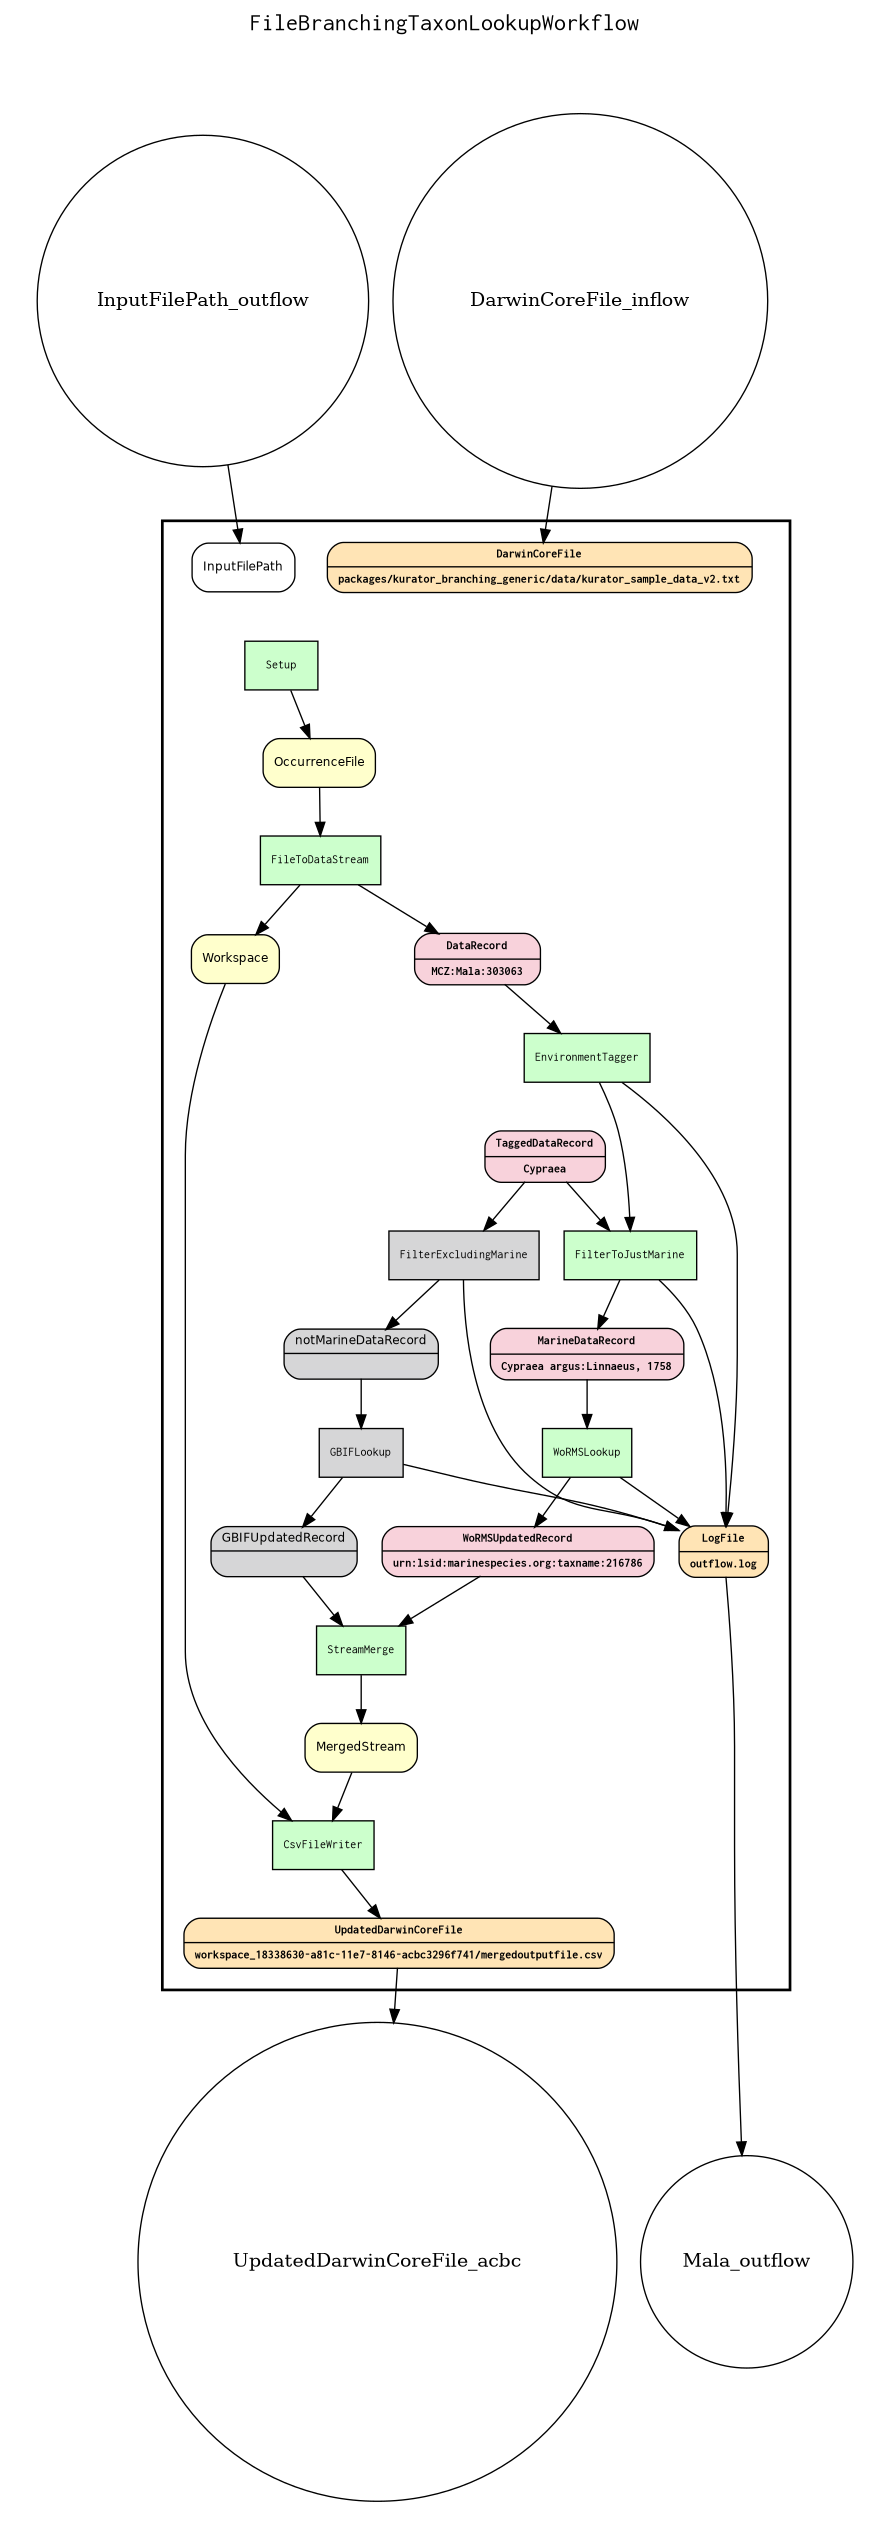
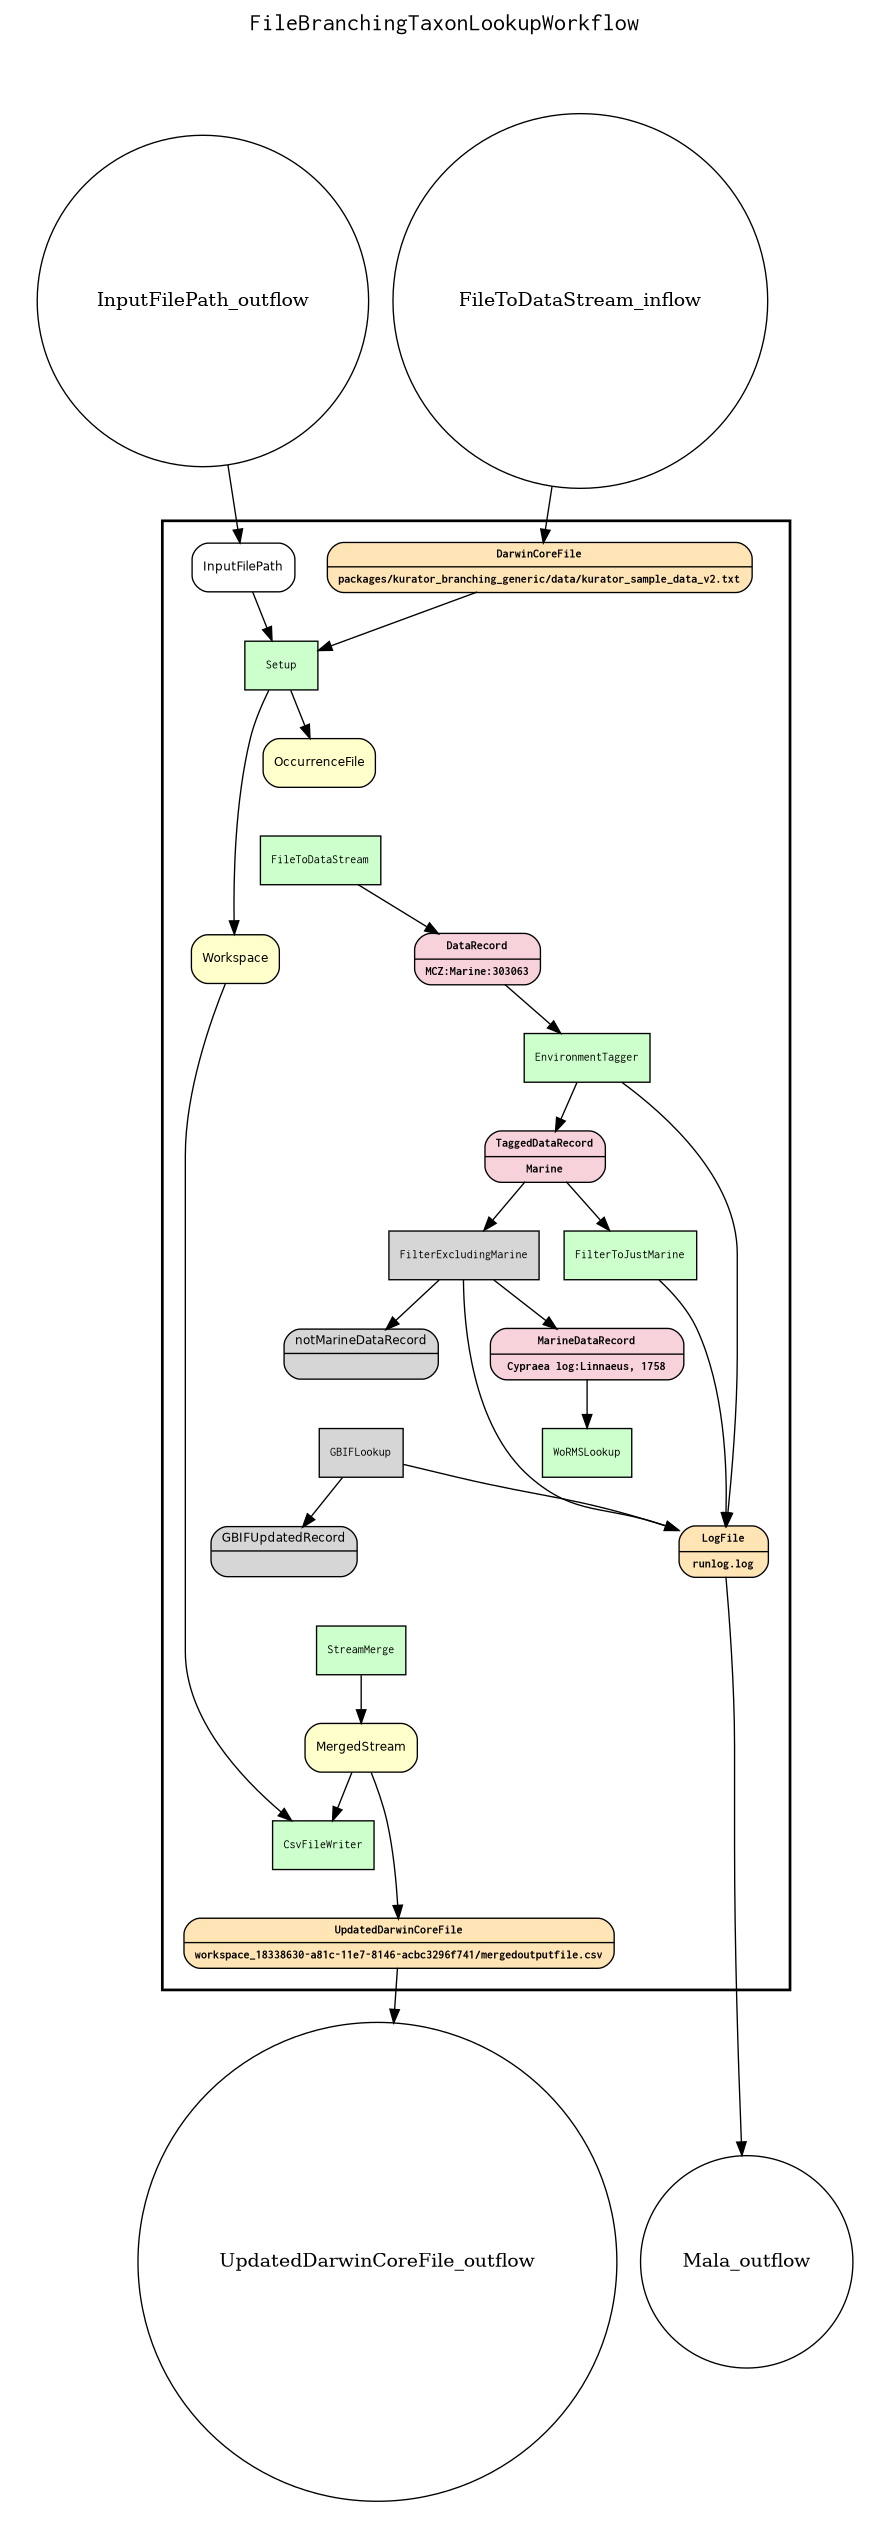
node "DarwinCoreFile_inflow": label "DarwinCoreFile_inflow" -> "FileToDataStream_inflow"
edge "InputFilePath" -> "Setup": added
edge "DarwinCoreFile" -> "Setup": added
edge "OccurrenceFile" -> "FileToDataStream": removed
edge "FileToDataStream" -> "Workspace": now "Setup" -> "Workspace"
node "DataRecord": text "MCZ:Mala:303063" -> "MCZ:Marine:303063"
edge "EnvironmentTagger" -> "FilterToJustMarine": now "EnvironmentTagger" -> "TaggedDataRecord"
node "TaggedDataRecord": text "Cypraea" -> "Marine"
edge "FilterToJustMarine" -> "MarineDataRecord": now "FilterExcludingMarine" -> "MarineDataRecord"
node "MarineDataRecord": text "Cypraea argus:Linnaeus, 1758" -> "Cypraea log:Linnaeus, 1758"
edge "notMarineDataRecord" -> "GBIFLookup": removed
edge "WoRMSLookup" -> "LogFile": removed
node "WoRMSUpdatedRecord": removed
node "LogFile": text "outflow.log" -> "runlog.log"
edge "GBIFUpdatedRecord" -> "StreamMerge": removed
edge "CsvFileWriter" -> "UpdatedDarwinCoreFile": now "MergedStream" -> "UpdatedDarwinCoreFile"
node "UpdatedDarwinCoreFile_acbc": label "UpdatedDarwinCoreFile_acbc" -> "UpdatedDarwinCoreFile_outflow"
